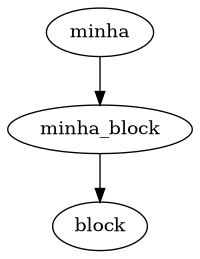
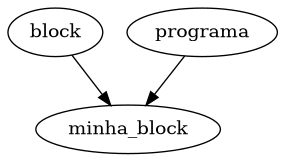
node "minha": label "minha" -> "programa"
edge "minha_block" -> "block": reversed
